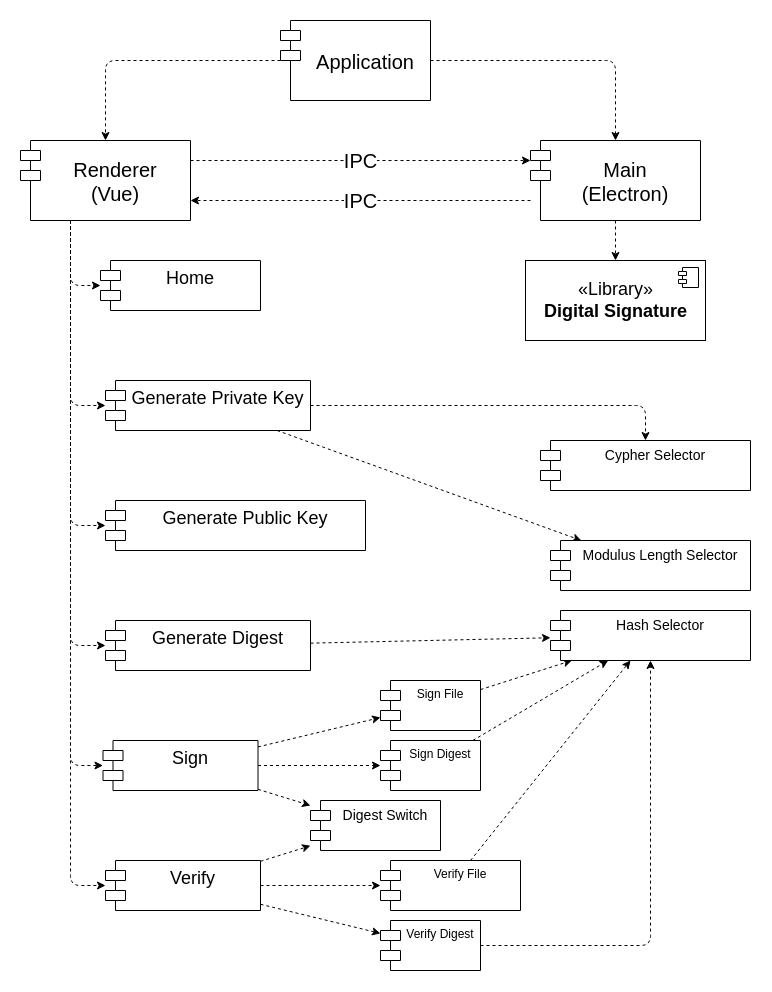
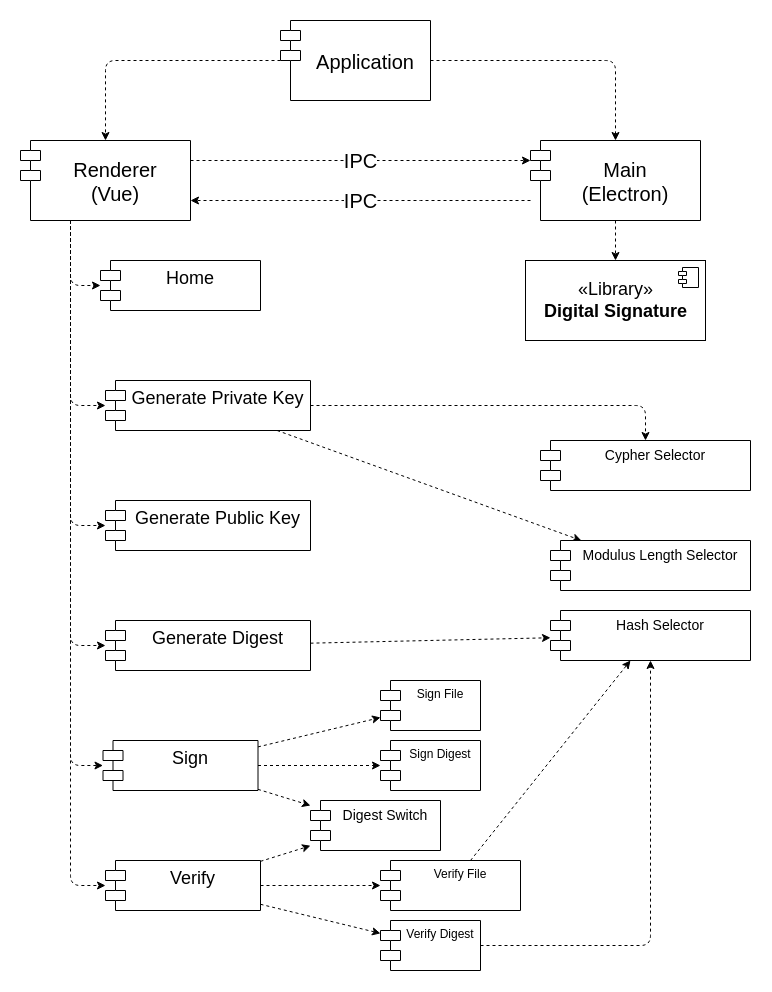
node "Generate Public Key": size 260x50 -> 205x50
edge "Sign File" -> "Hash Selector": removed
edge "Sign Digest" -> "Hash Selector": removed
